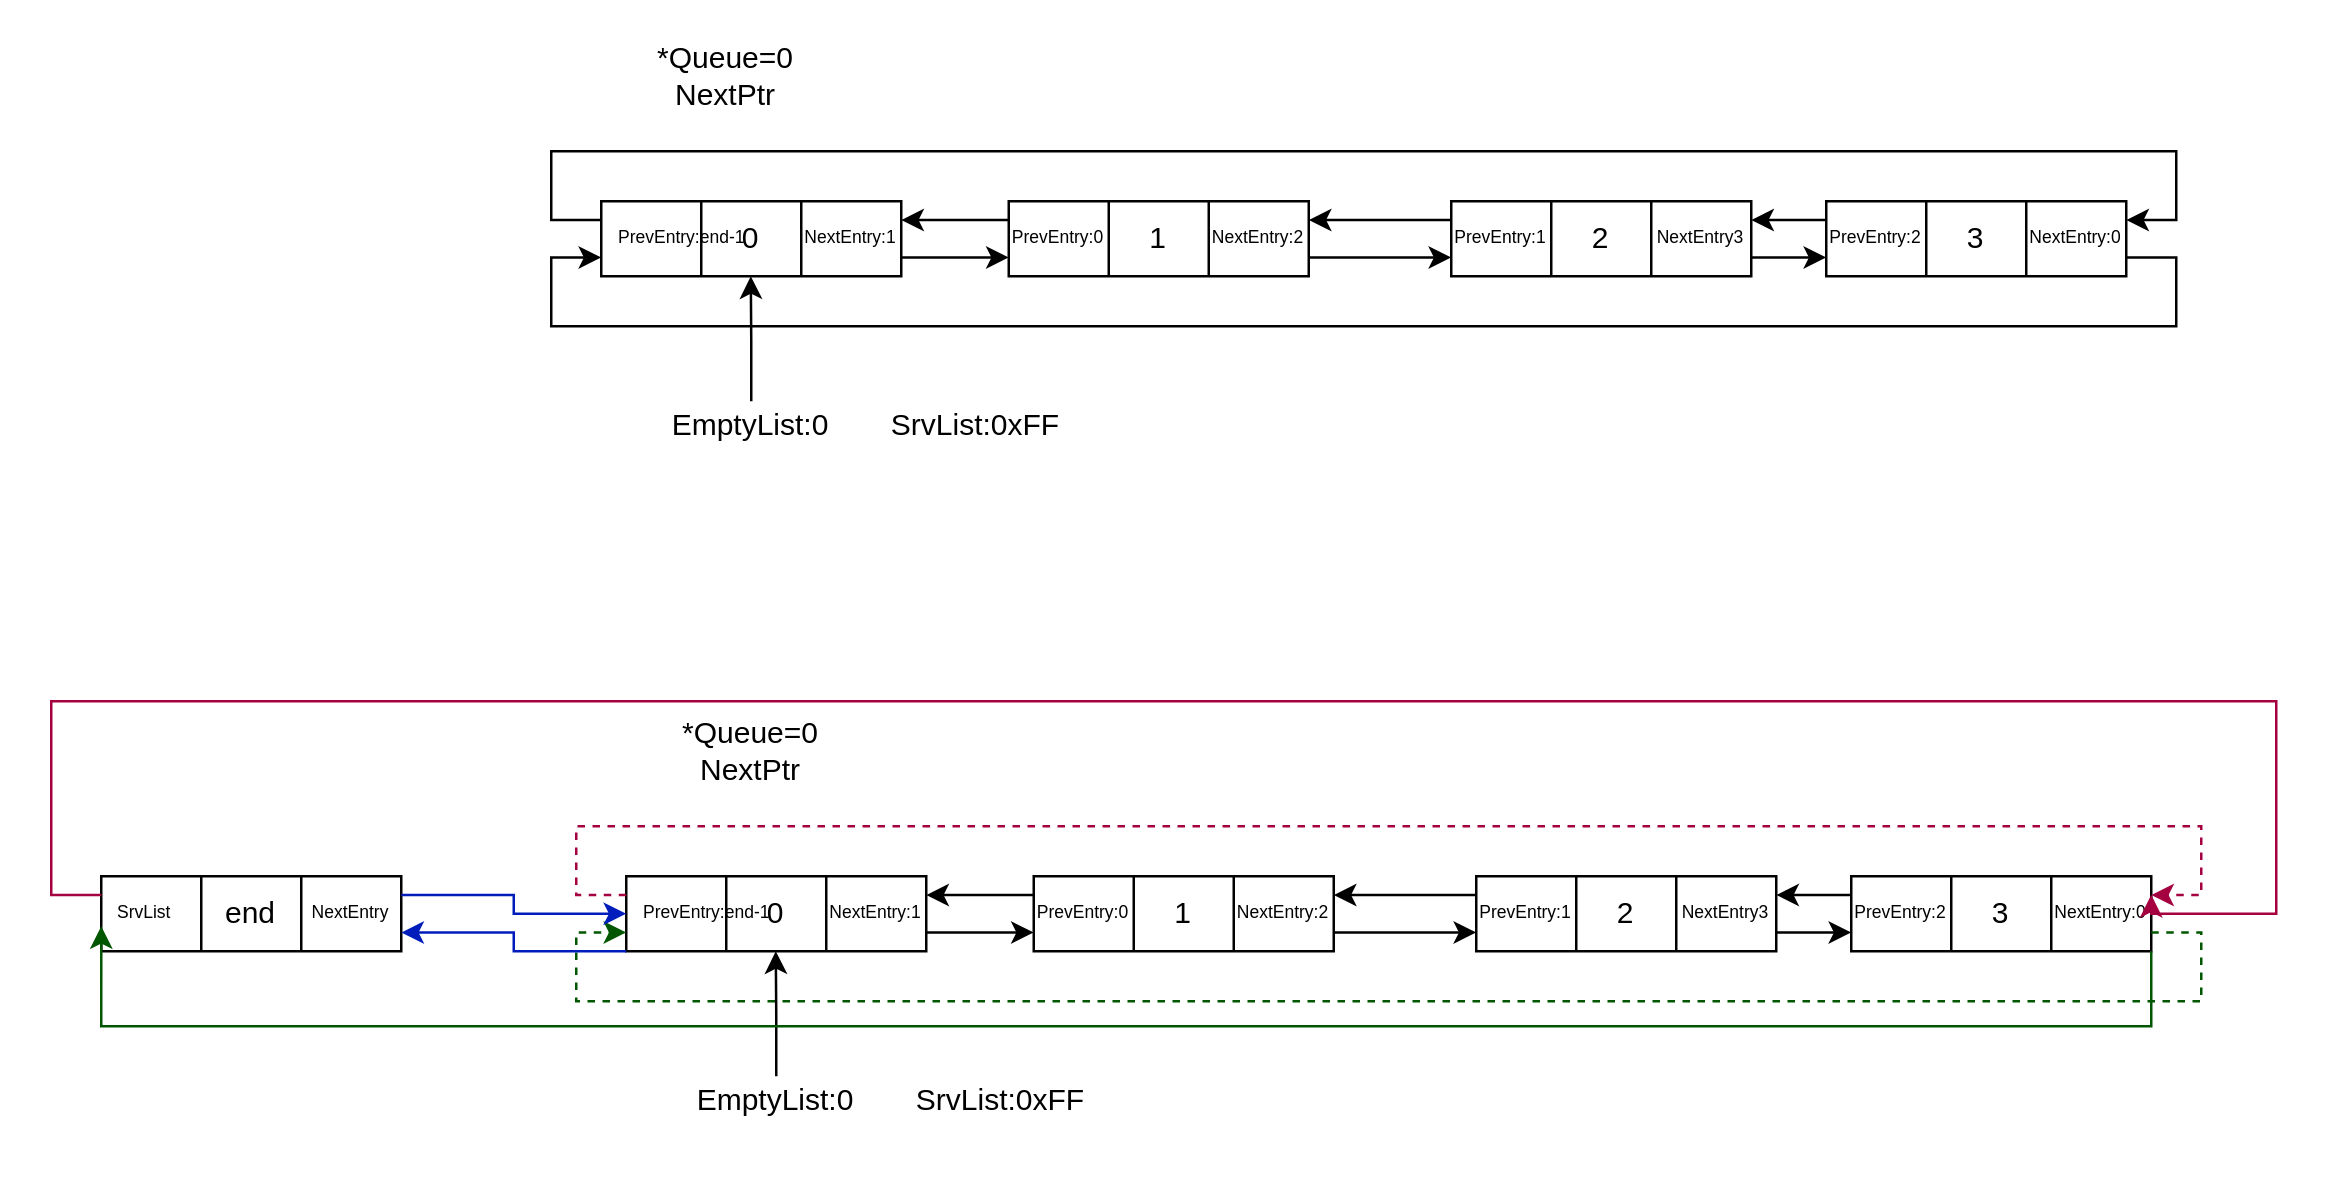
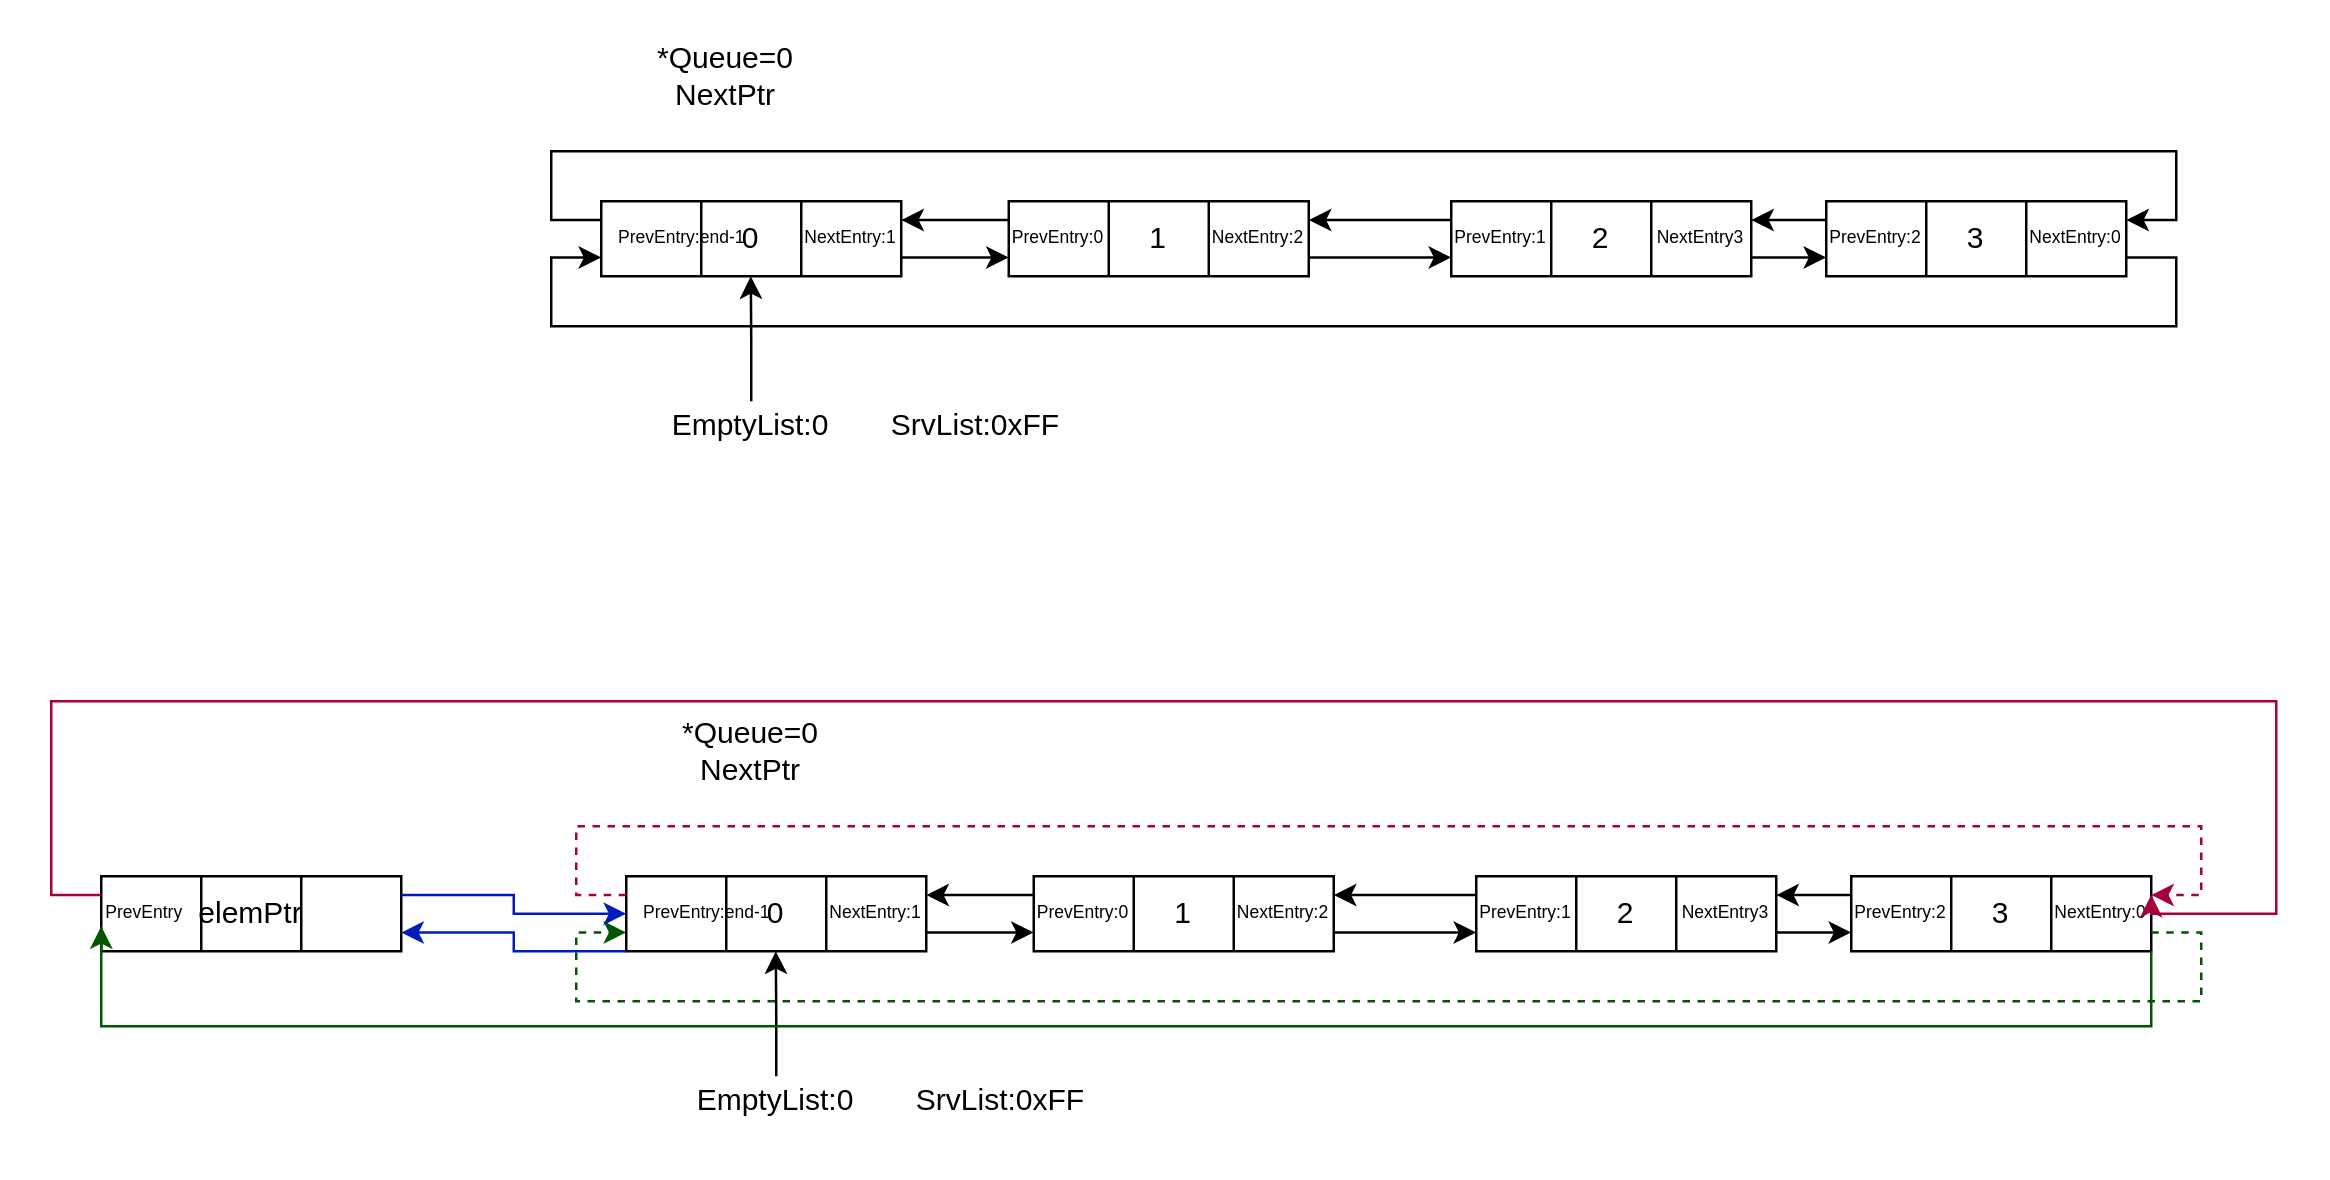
node "SrvList": label "SrvList" -> "PrevEntry"
node "NextEntry": removed
node "end": label "end" -> "elemPtr"
